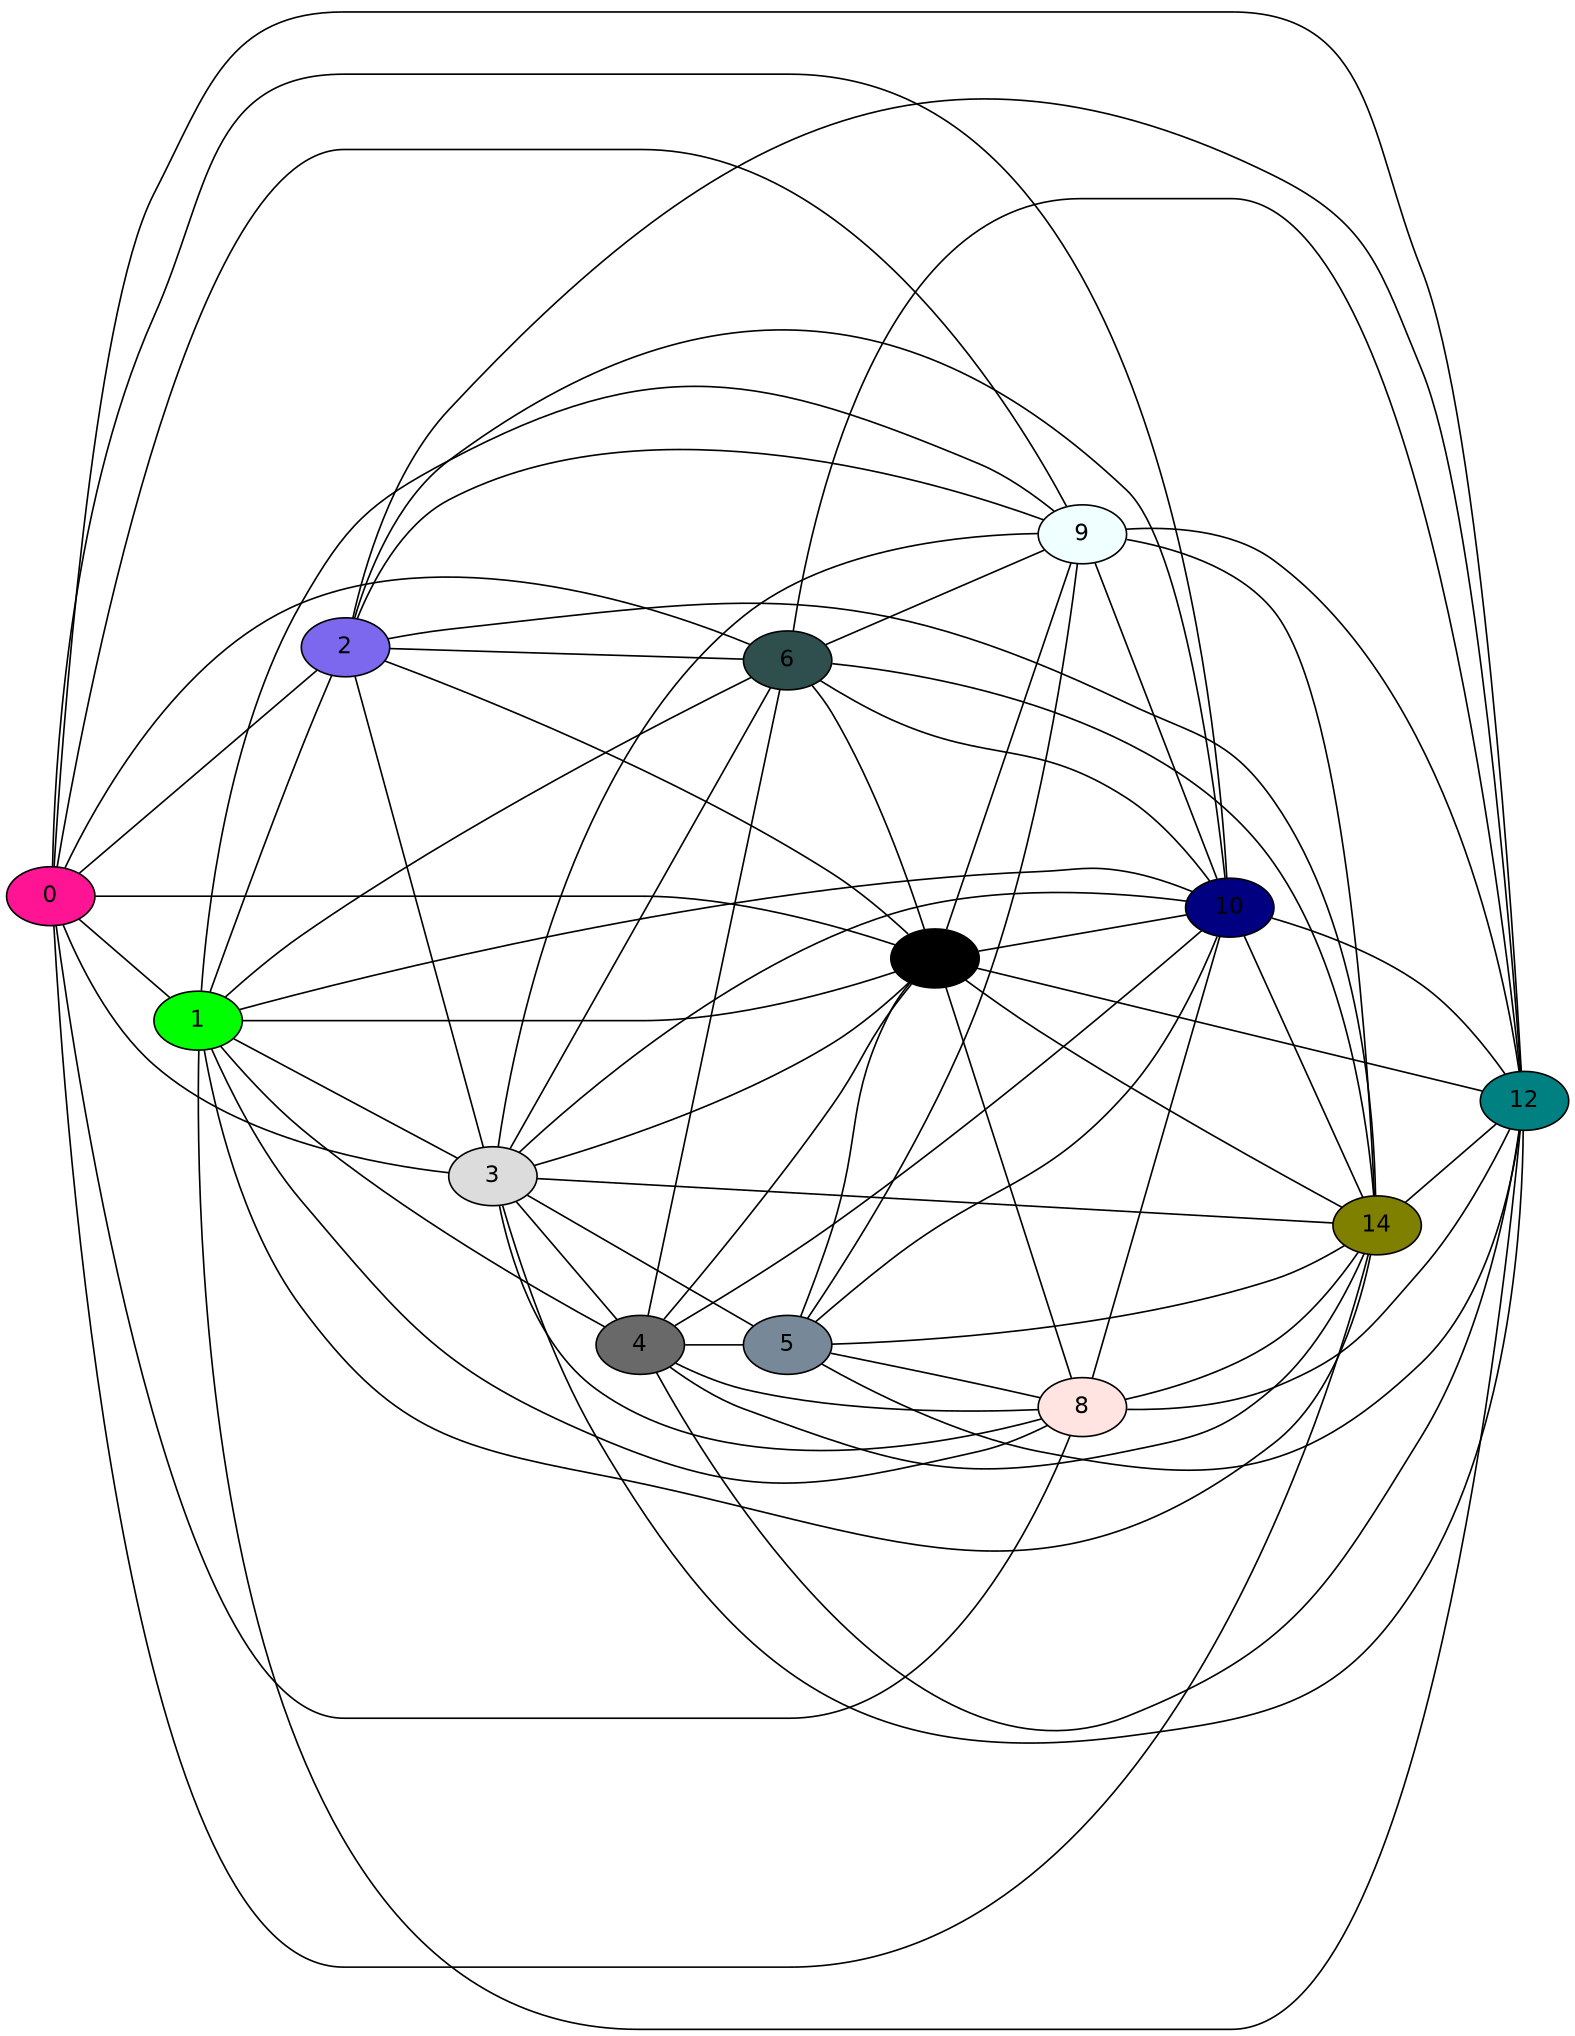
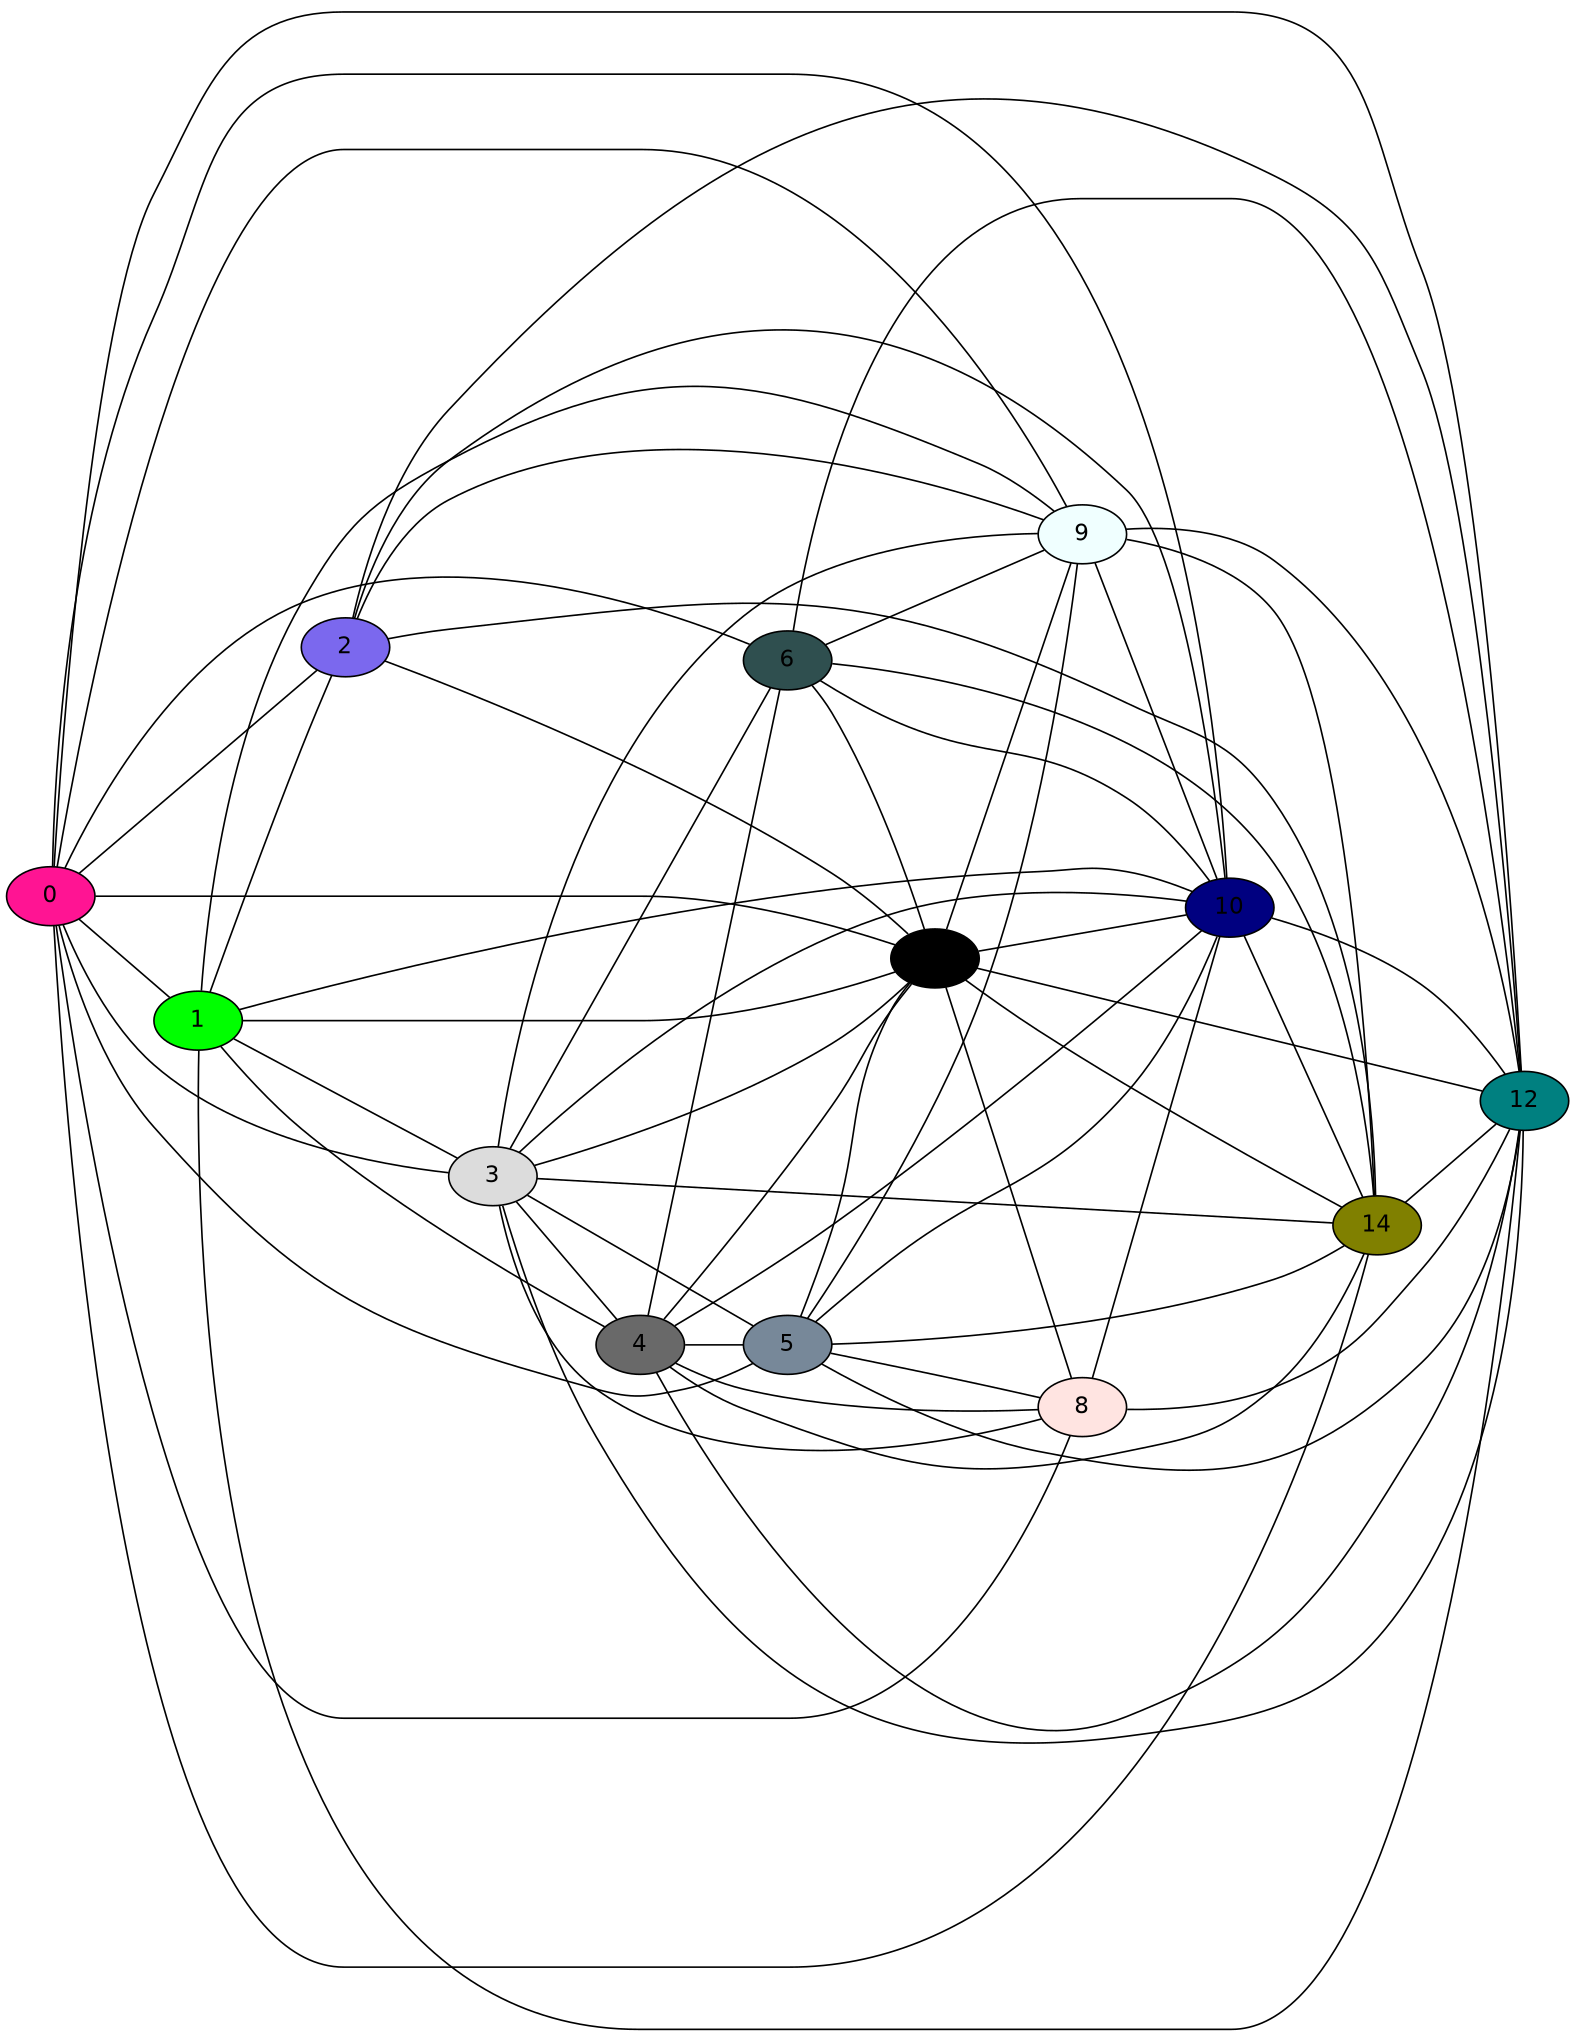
edge "2" -- "6": removed
edge "6" -- "1": removed
edge "2" -- "3": removed
edge "0" -- "5": added
edge "14" -- "8": removed
edge "1" -- "8": removed
edge "1" -- "14": removed
